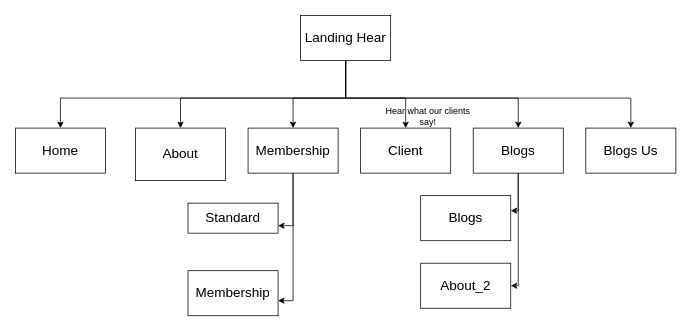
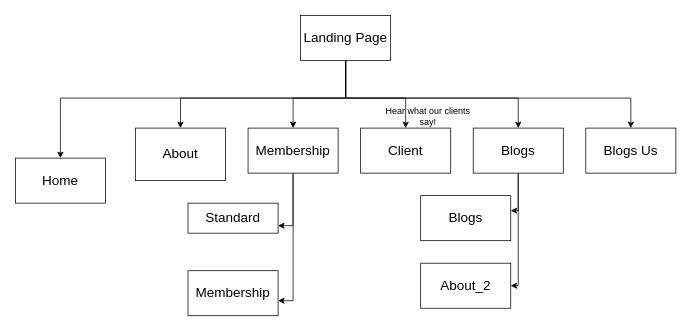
node "Landing Hear": label "Landing Hear" -> "Landing Page"
node "Home": moved (60, 150) -> (60, 180)
